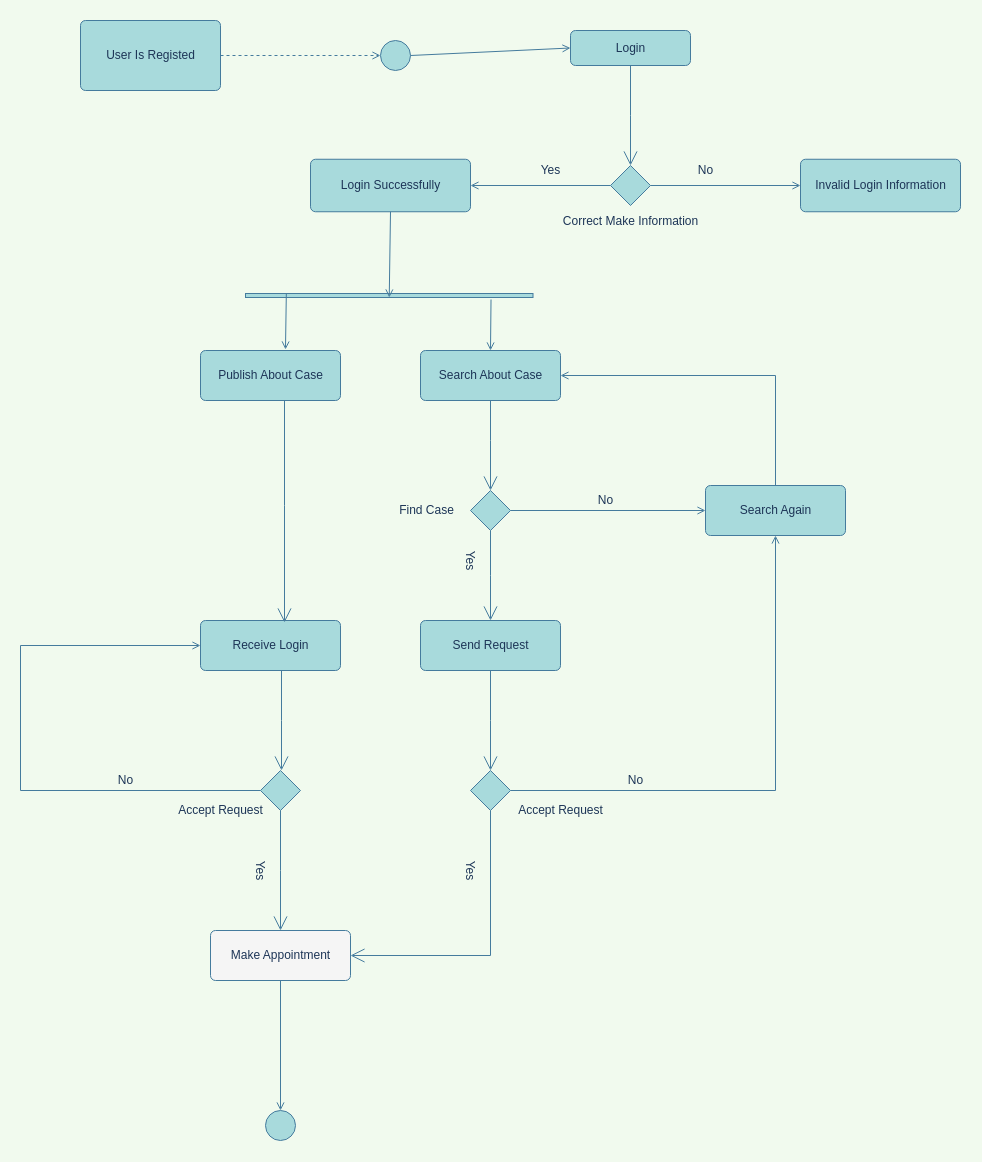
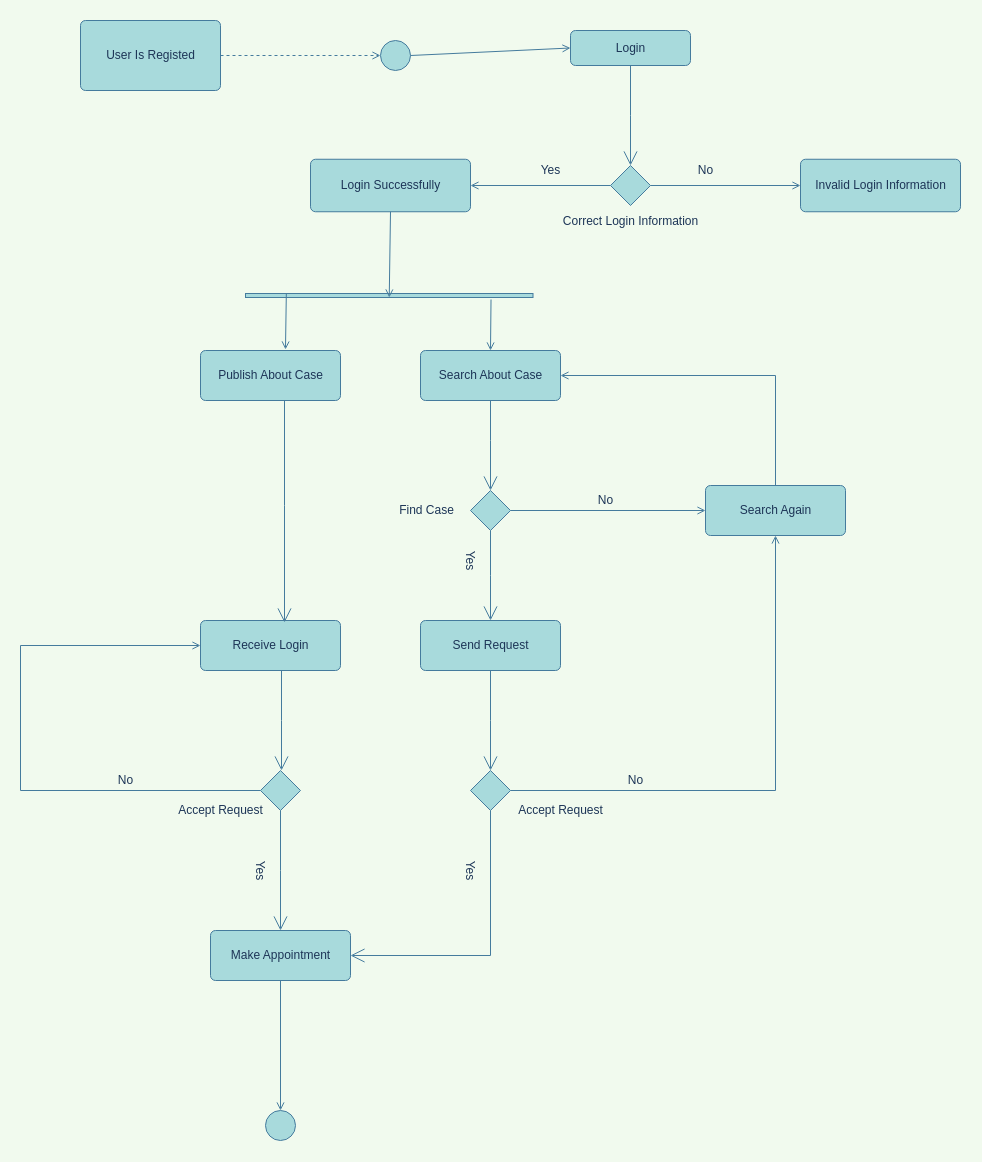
node "Correct Make Information": label "Correct Make Information" -> "Correct Login Information"
node "Make Appointment": fillcolor #f5f5f5 -> #a8dadc
